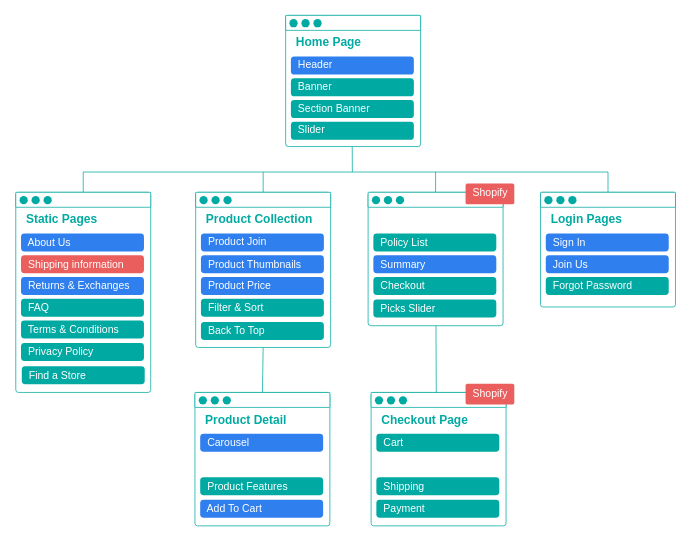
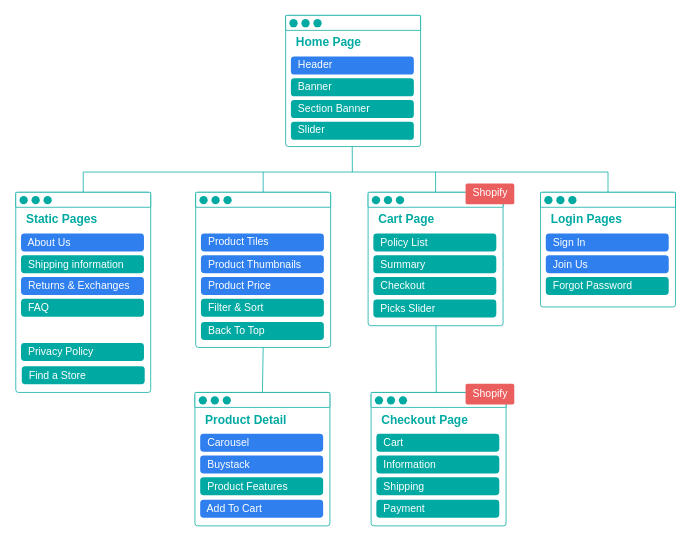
node "Product Collection": removed
node "Cart Page": added
node "Product Join": label "Product Join" -> "Product Tiles"
node "Shipping information": fillcolor #ea5e5e -> #00aaa2
node "Summary": fillcolor #2f7fef -> #00aaa2
node "Terms & Conditions": removed
node "Buystack": added
node "Information": added
